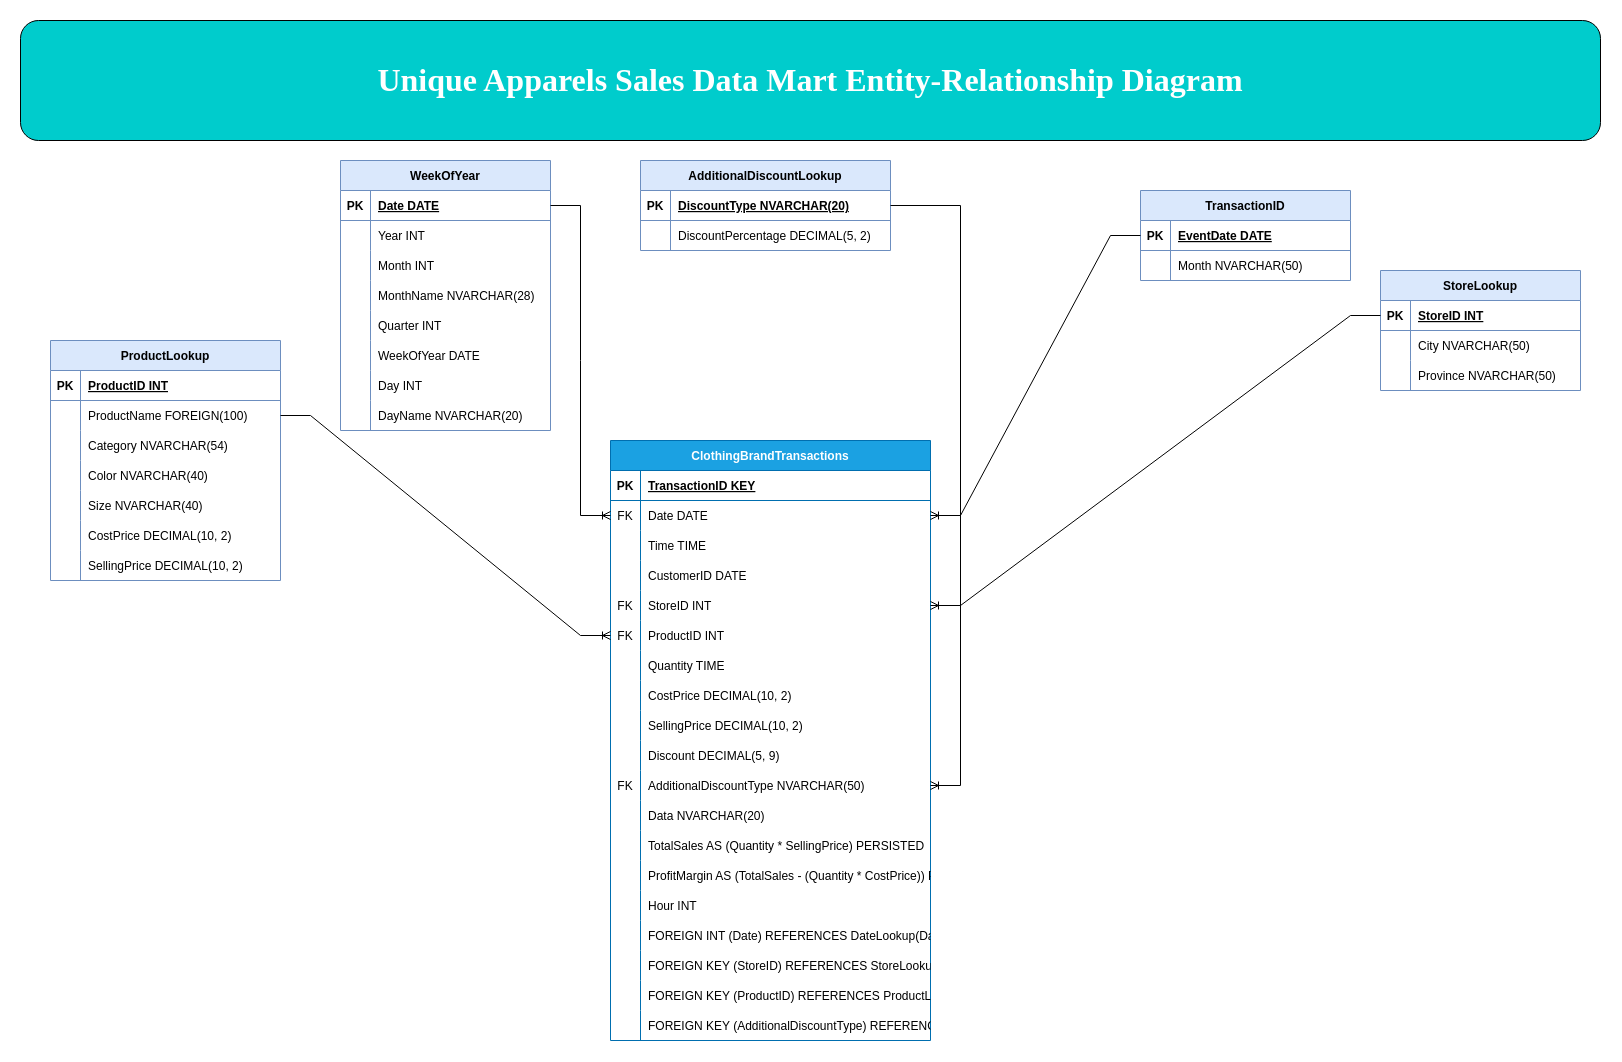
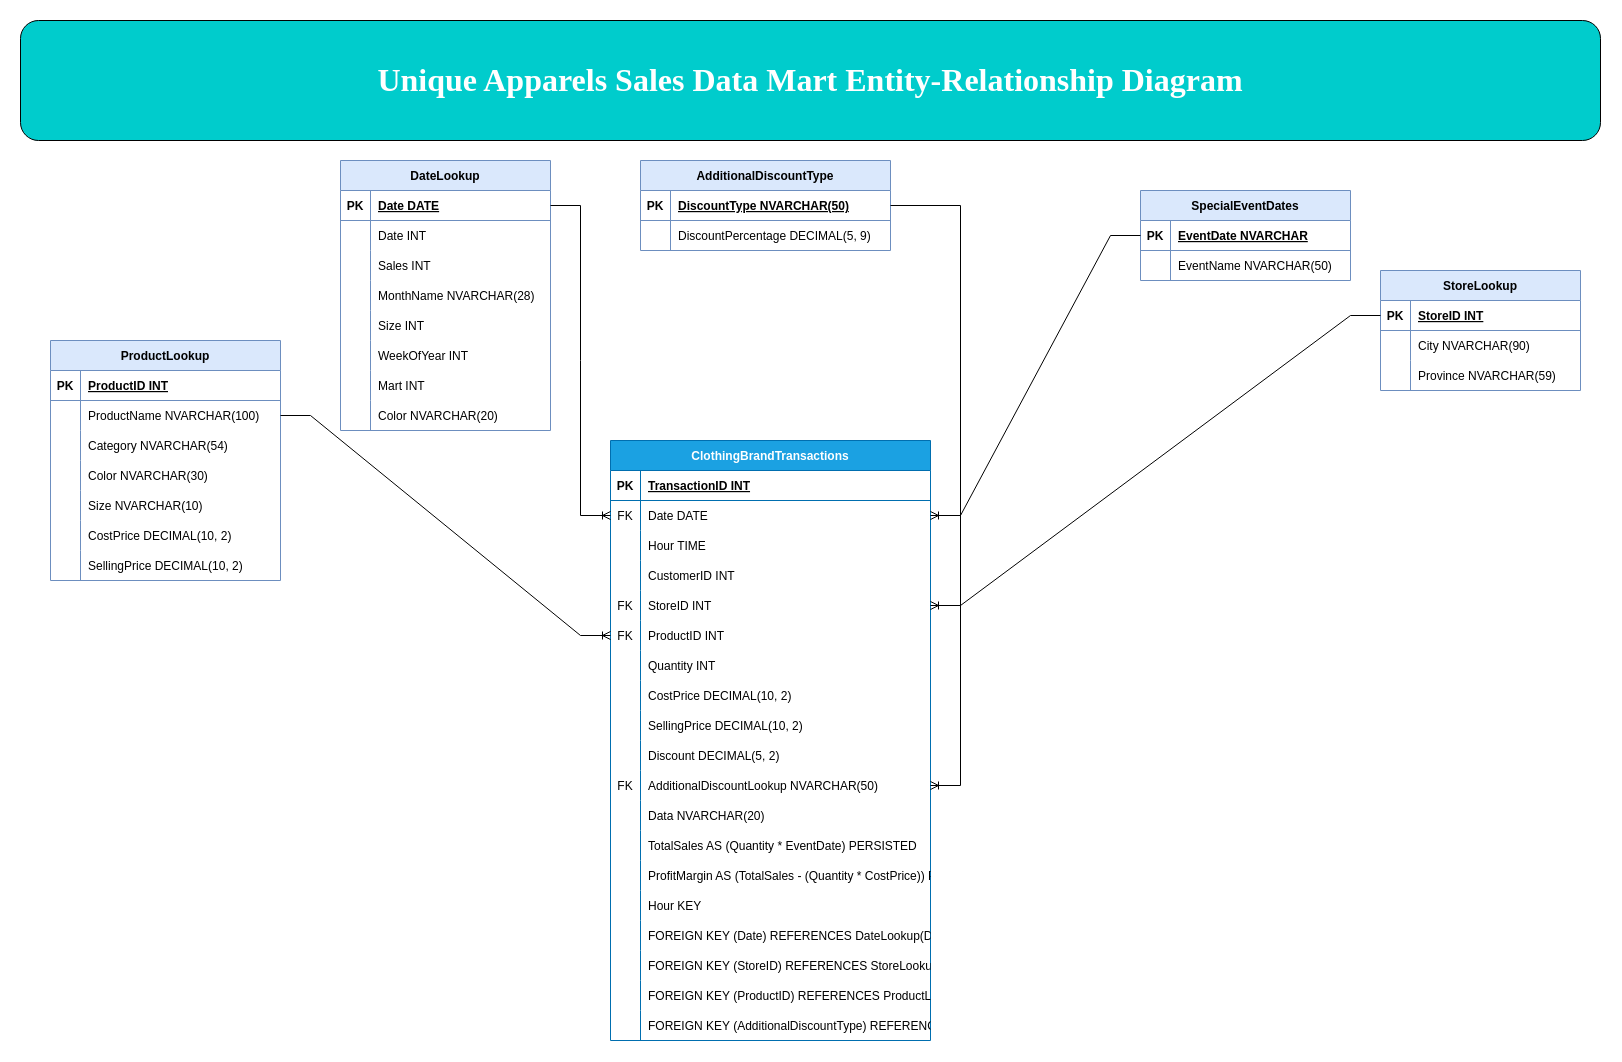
node "WeekOfYear": label "WeekOfYear" -> "DateLookup"
node "AdditionalDiscountLookup": label "AdditionalDiscountLookup" -> "AdditionalDiscountType"
node "DiscountType NVARCHAR(20)": label "DiscountType NVARCHAR(20)" -> "DiscountType NVARCHAR(50)"
node "TransactionID": label "TransactionID" -> "SpecialEventDates"
node "Year INT": label "Year INT" -> "Date INT"
node "DiscountPercentage DECIMAL(5, 2)": label "DiscountPercentage DECIMAL(5, 2)" -> "DiscountPercentage DECIMAL(5, 9)"
node "EventDate DATE": label "EventDate DATE" -> "EventDate NVARCHAR"
node "Month INT": label "Month INT" -> "Sales INT"
node "Month NVARCHAR(50)": label "Month NVARCHAR(50)" -> "EventName NVARCHAR(50)"
node "Quarter INT": label "Quarter INT" -> "Size INT"
node "City NVARCHAR(50)": label "City NVARCHAR(50)" -> "City NVARCHAR(90)"
node "WeekOfYear DATE": label "WeekOfYear DATE" -> "WeekOfYear INT"
node "Province NVARCHAR(50)": label "Province NVARCHAR(50)" -> "Province NVARCHAR(59)"
node "Day INT": label "Day INT" -> "Mart INT"
node "ProductName FOREIGN(100)": label "ProductName FOREIGN(100)" -> "ProductName NVARCHAR(100)"
node "DayName NVARCHAR(20)": label "DayName NVARCHAR(20)" -> "Color NVARCHAR(20)"
node "Color NVARCHAR(40)": label "Color NVARCHAR(40)" -> "Color NVARCHAR(30)"
node "TransactionID KEY": label "TransactionID KEY" -> "TransactionID INT"
node "Size NVARCHAR(40)": label "Size NVARCHAR(40)" -> "Size NVARCHAR(10)"
node "Time TIME": label "Time TIME" -> "Hour TIME"
node "CustomerID DATE": label "CustomerID DATE" -> "CustomerID INT"
node "Quantity TIME": label "Quantity TIME" -> "Quantity INT"
node "Discount DECIMAL(5, 9)": label "Discount DECIMAL(5, 9)" -> "Discount DECIMAL(5, 2)"
node "AdditionalDiscountType NVARCHAR(50)": label "AdditionalDiscountType NVARCHAR(50)" -> "AdditionalDiscountLookup NVARCHAR(50)"
node "TotalSales AS (Quantity * SellingPrice) PERSISTED": label "TotalSales AS (Quantity * SellingPrice) PERSISTED" -> "TotalSales AS (Quantity * EventDate) PERSISTED"
node "Hour INT": label "Hour INT" -> "Hour KEY"
node "FOREIGN INT (Date) REFERENCES DateLookup(Date)": label "FOREIGN INT (Date) REFERENCES DateLookup(Date)" -> "FOREIGN KEY (Date) REFERENCES DateLookup(Date)"
